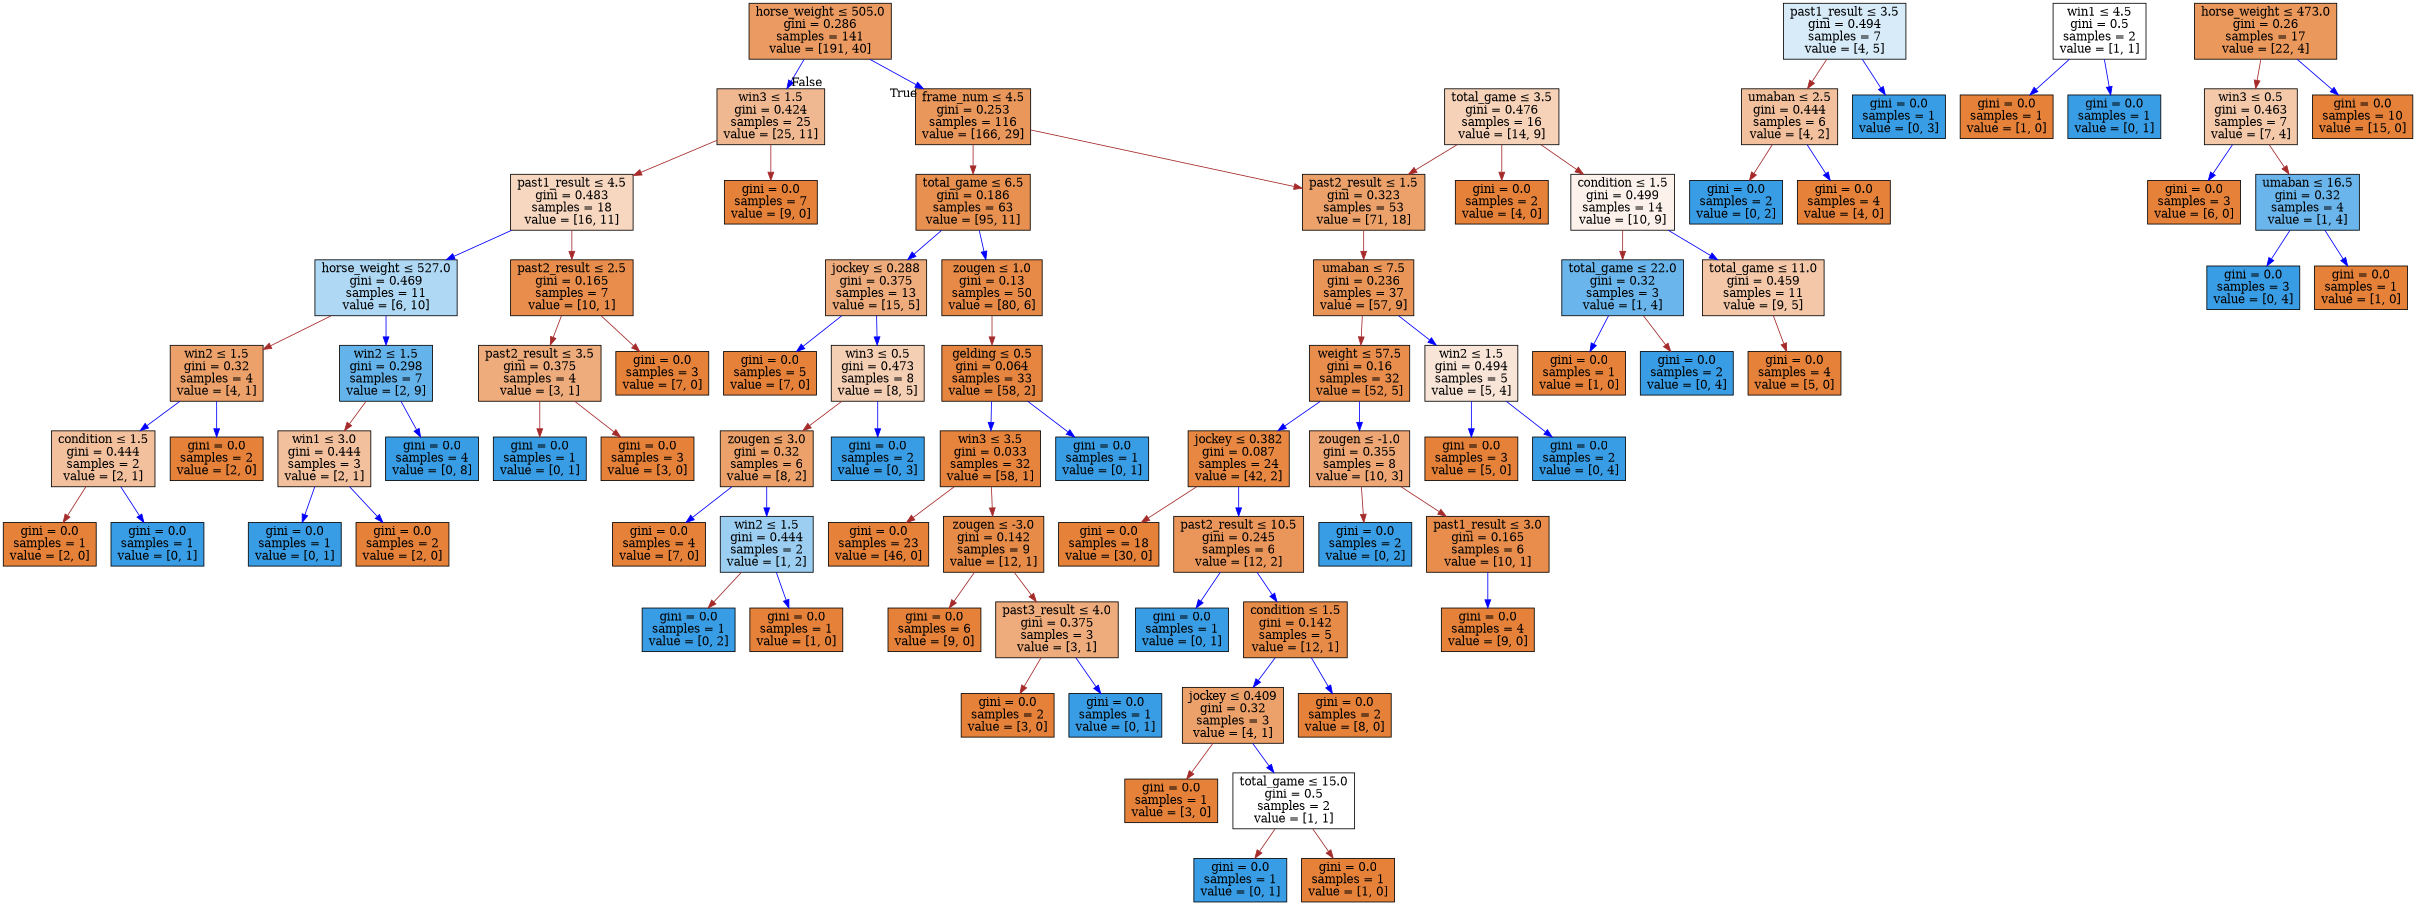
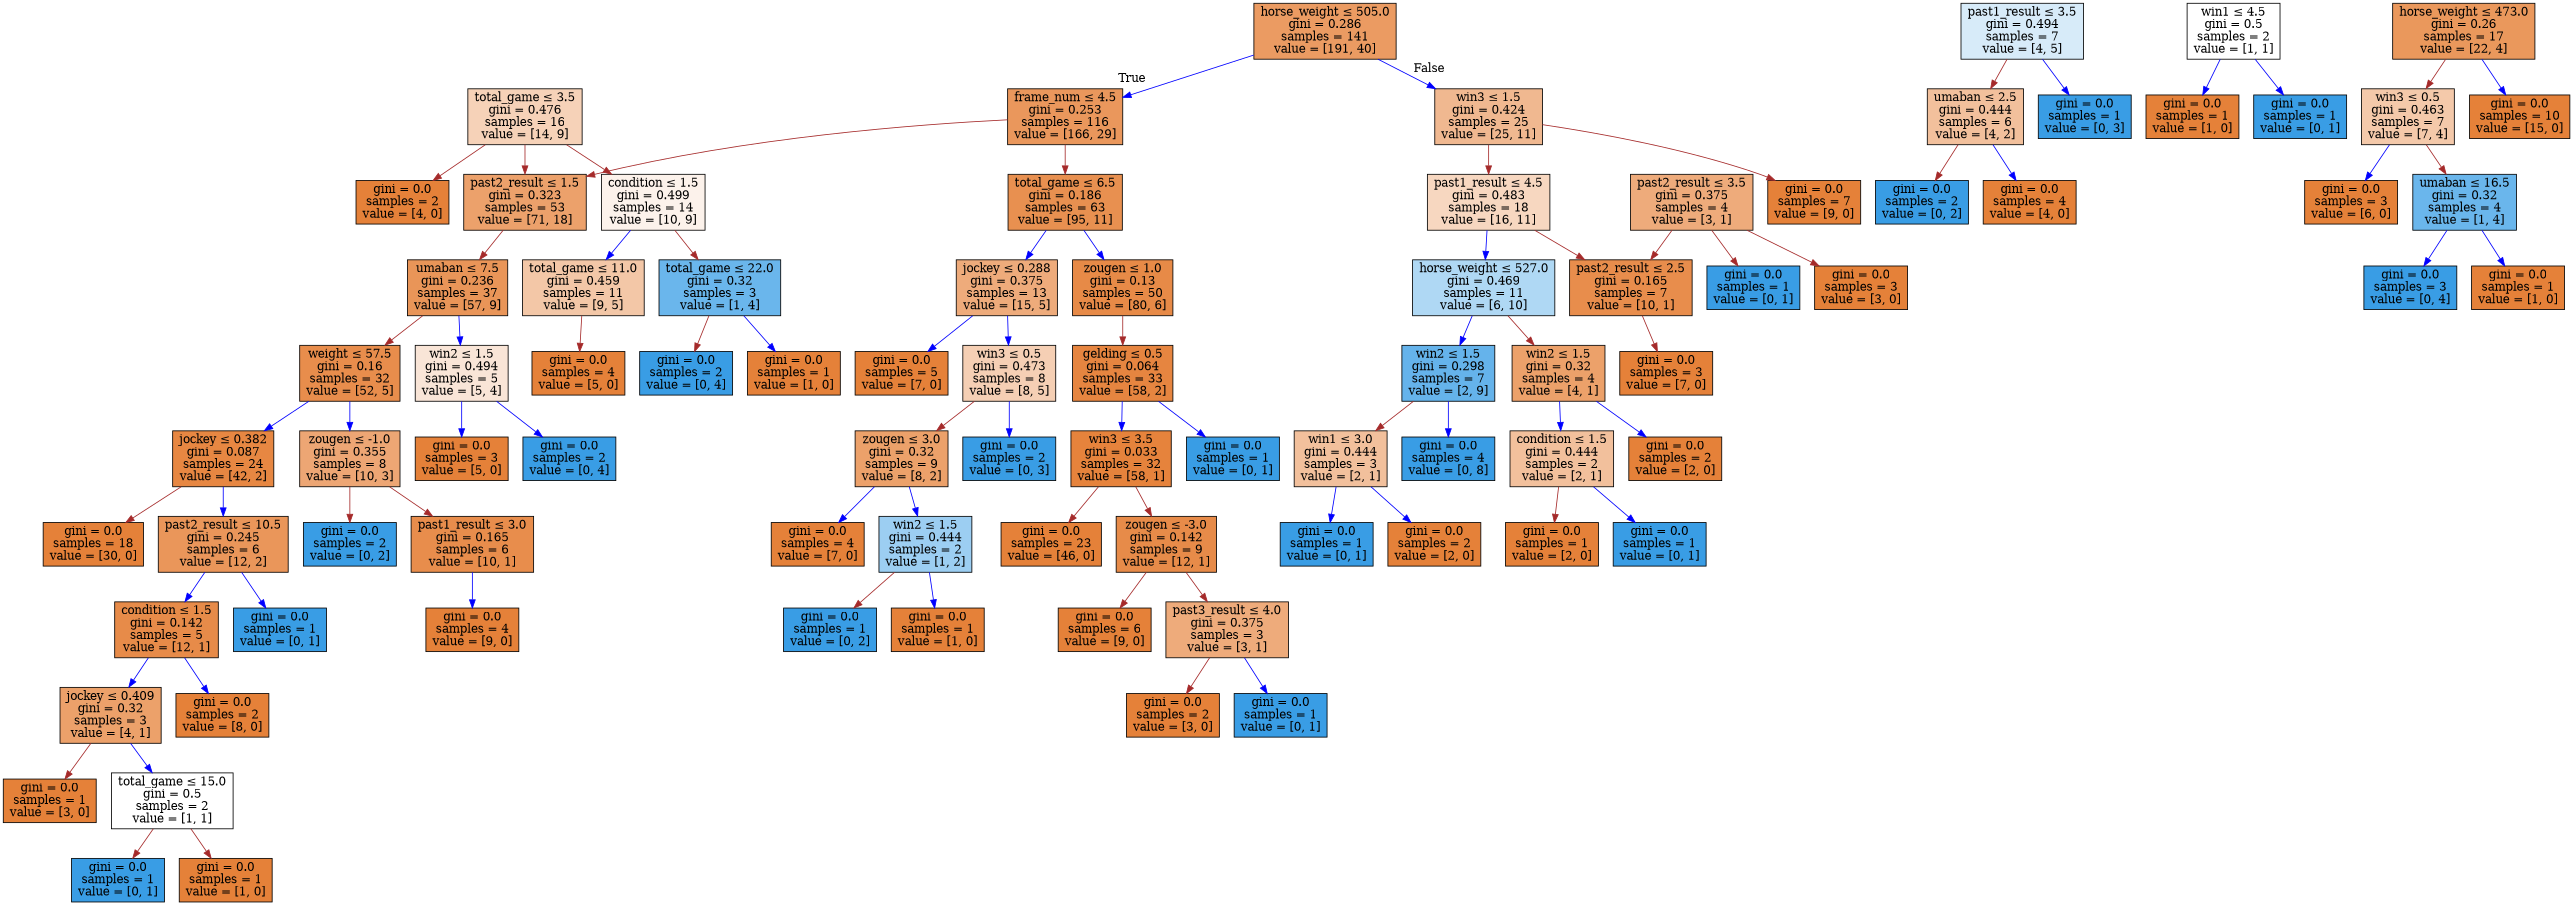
edge "past2_result ≤ 2.5" -> "past2_result ≤ 3.5": reversed
node "zougen ≤ 3.0": text "samples = 6" -> "samples = 9"
